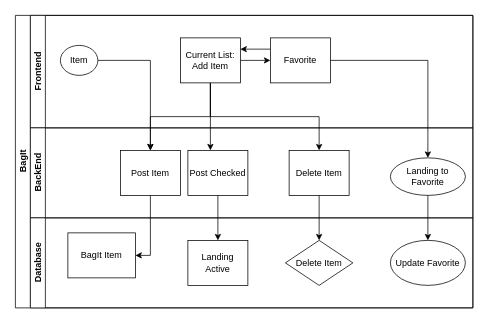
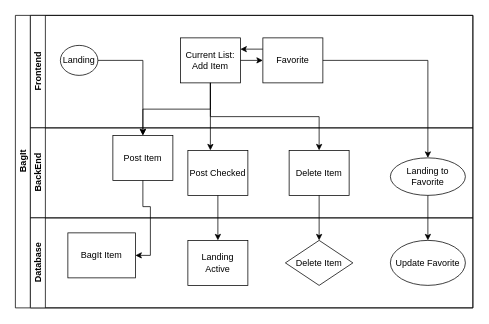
node "Item": label "Item" -> "Landing"
node "Favorite": moved (300, 60) -> (293, 60)
node "Post Item": moved (150, 173) -> (143, 158)
